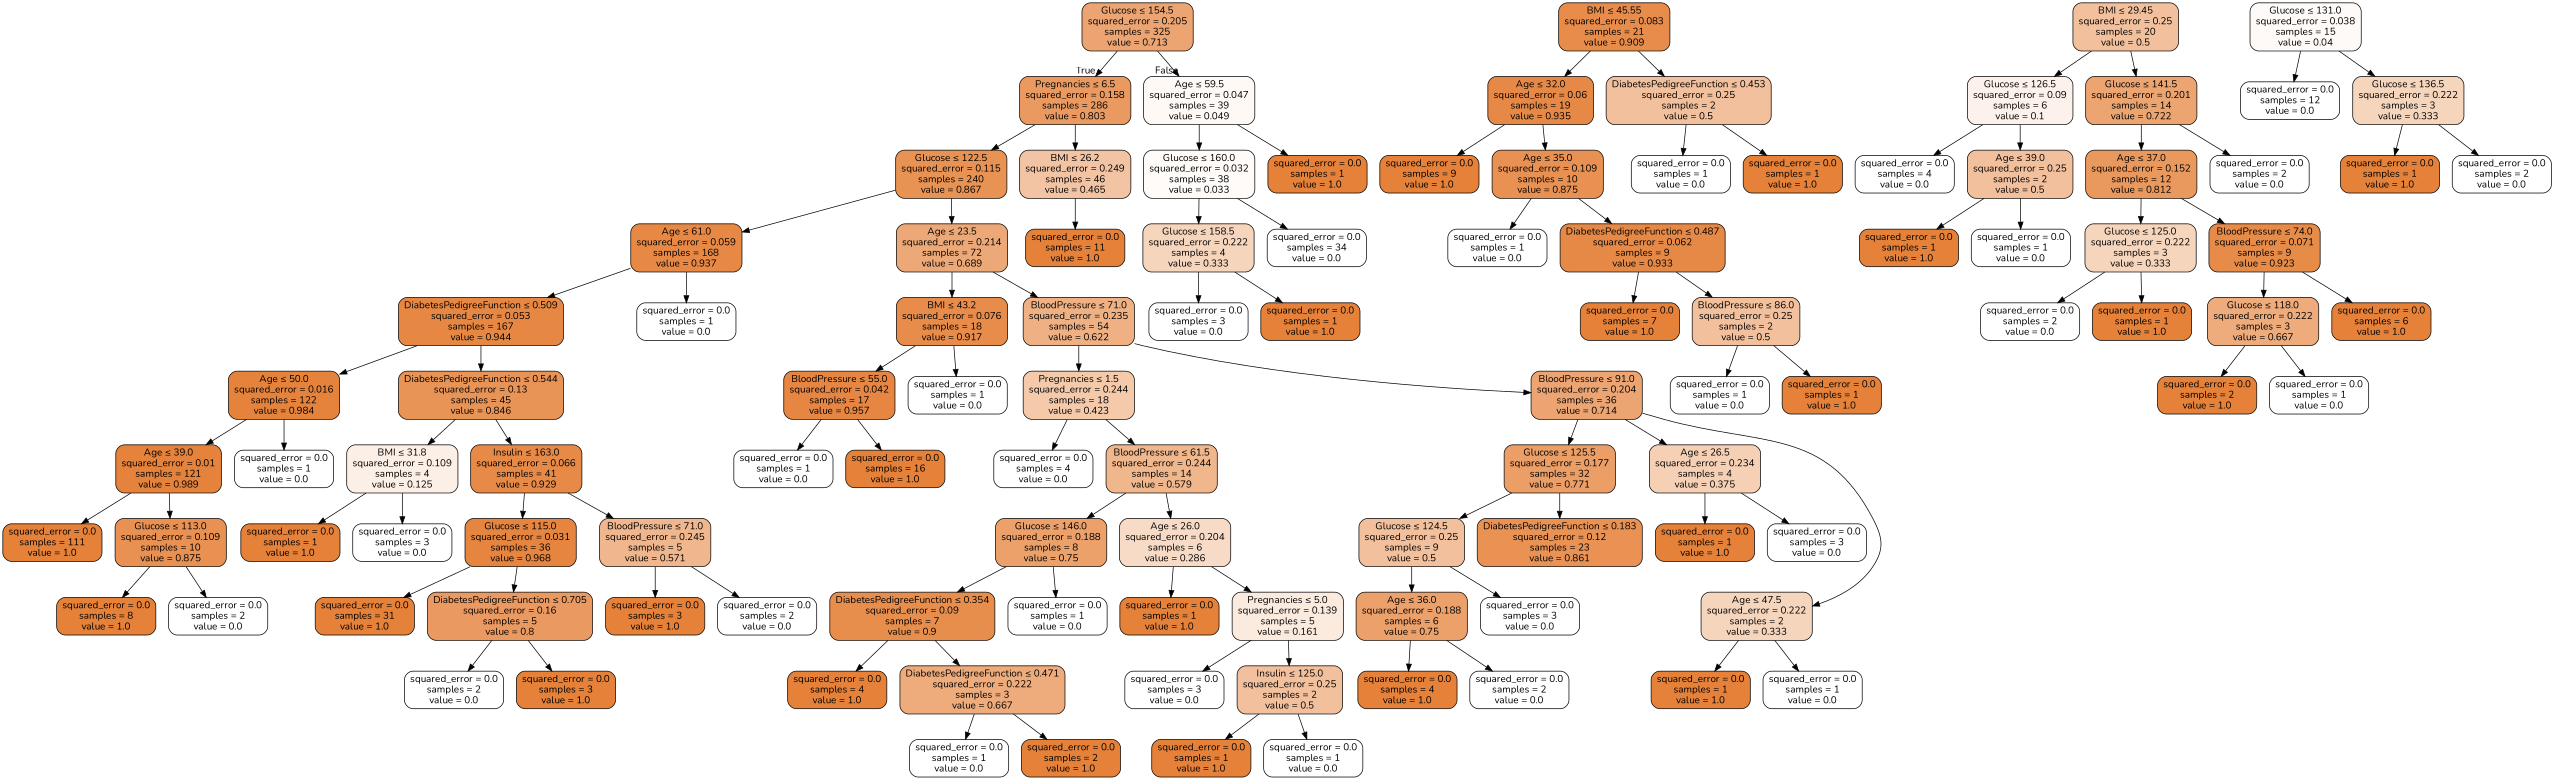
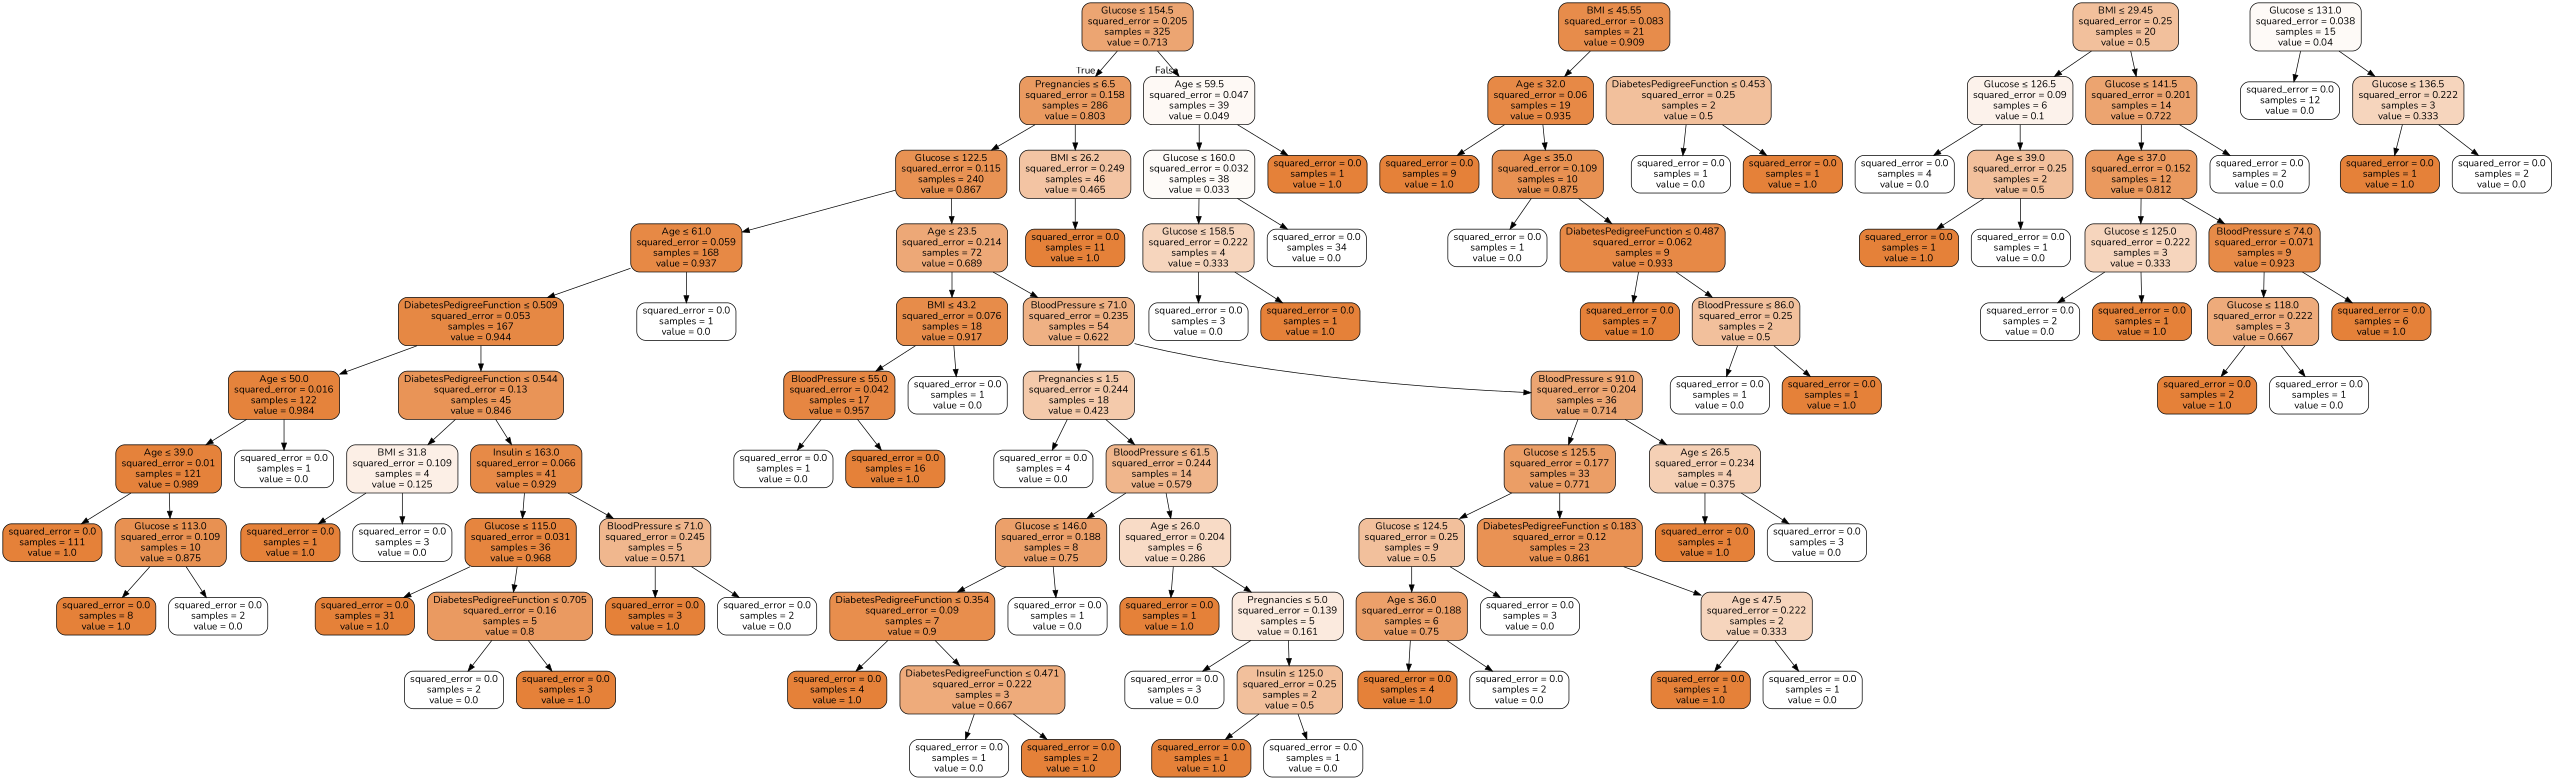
edge "BMI ≤ 45.55" -> "DiabetesPedigreeFunction ≤ 0.453": removed
edge "BloodPressure ≤ 91.0" -> "Age ≤ 47.5": now "DiabetesPedigreeFunction ≤ 0.183" -> "Age ≤ 47.5"
node "Glucose ≤ 125.5": text "samples = 32" -> "samples = 33"
